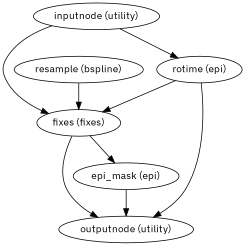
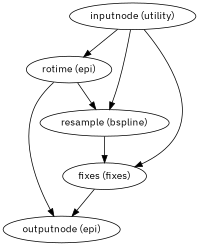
edge "inputnode (utility)" -> "resample (bspline)": added
edge "rotime (epi)" -> "fixes (fixes)": now "rotime (epi)" -> "resample (bspline)"
node "epi_mask (epi)": removed
node "outputnode (utility)": label "outputnode (utility)" -> "outputnode (epi)"
